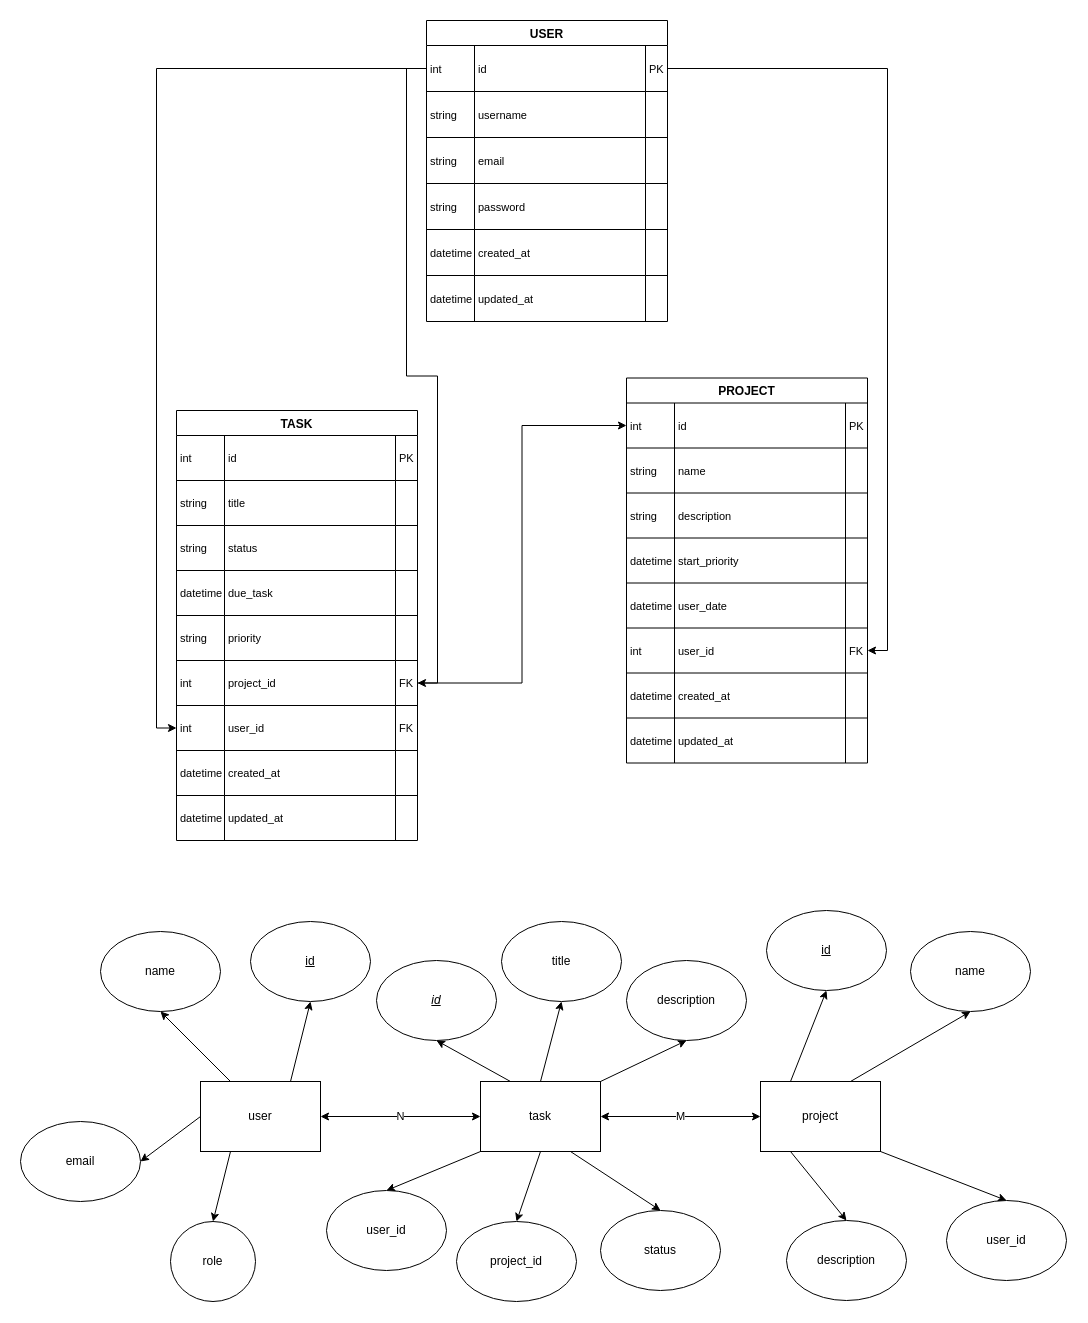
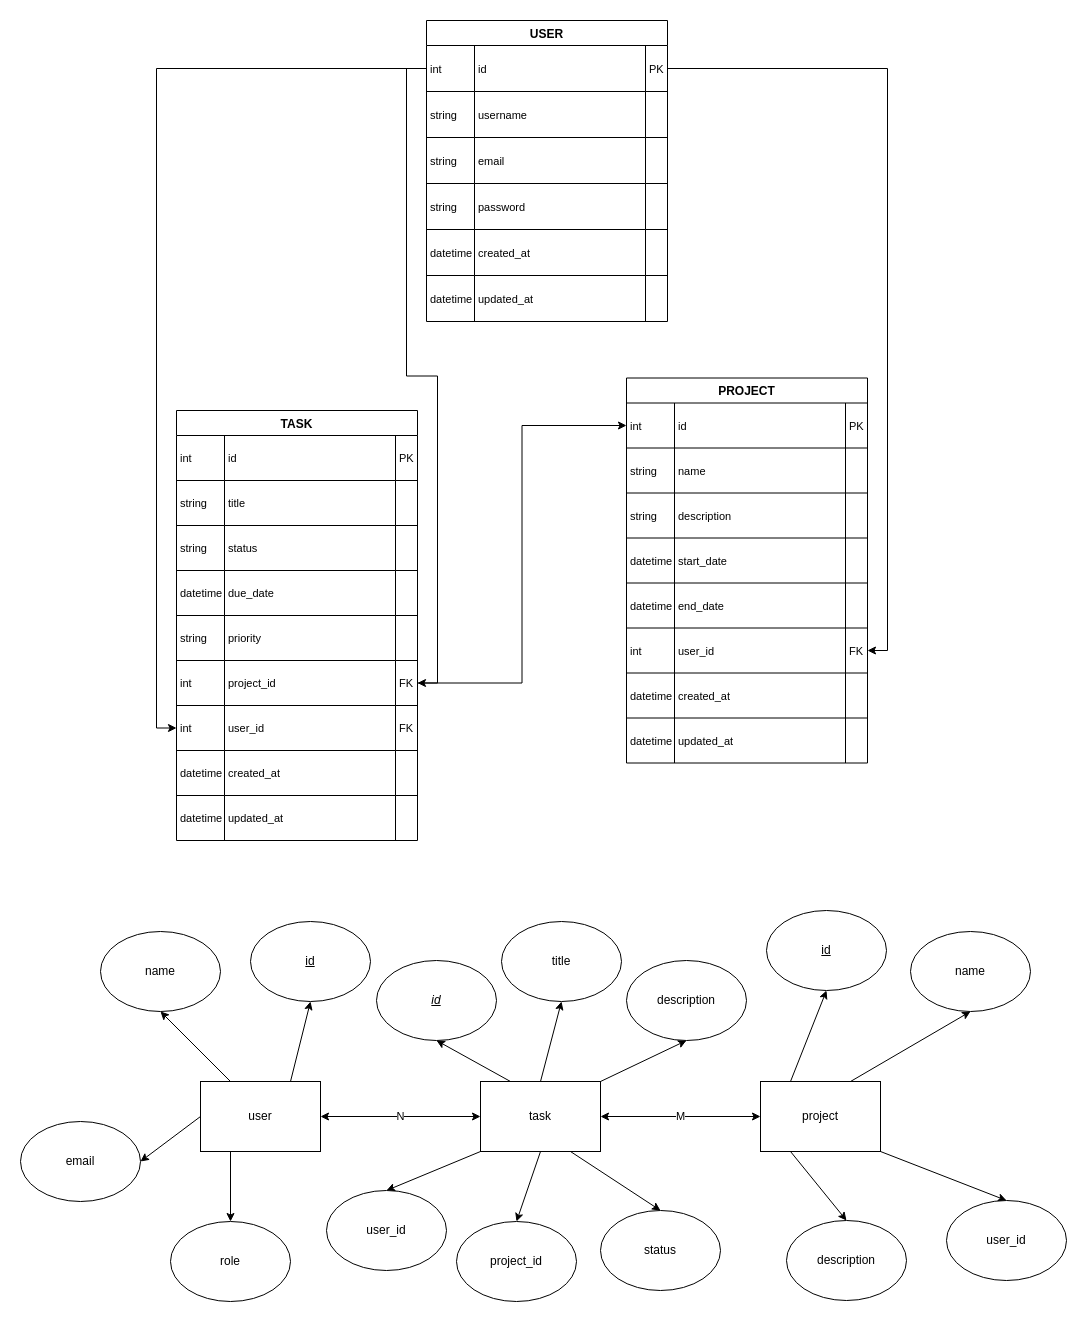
node "start_priority": label "start_priority" -> "start_date"
node "due_task": label "due_task" -> "due_date"
node "user_date": label "user_date" -> "end_date"
node "role": size 85x80 -> 120x80
